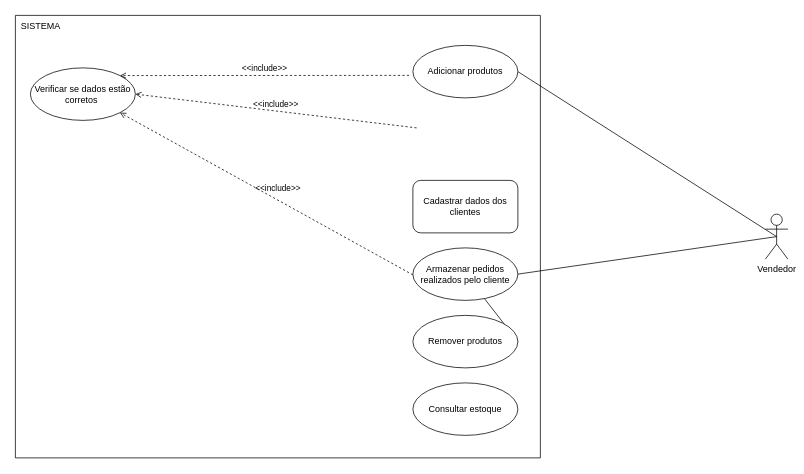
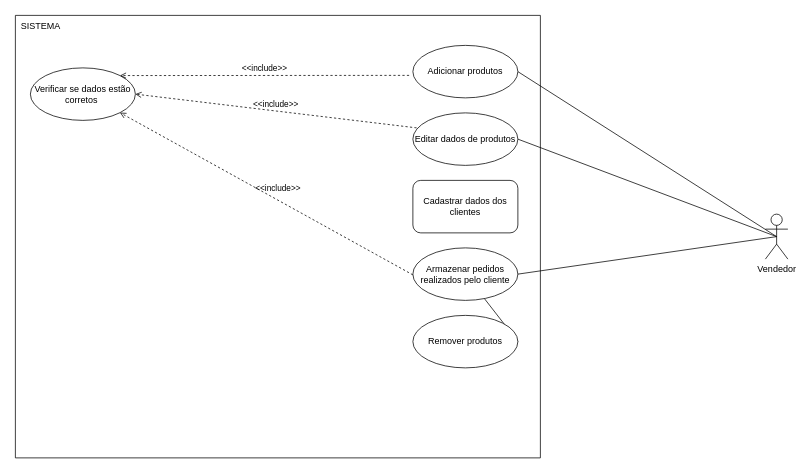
node "Editar dados de produtos": added
edge "Editar dados de produtos" -- "Vendedor": added
node "Consultar estoque": removed
